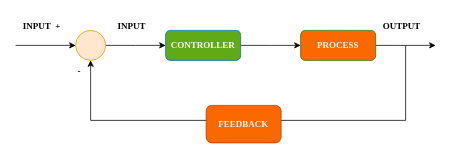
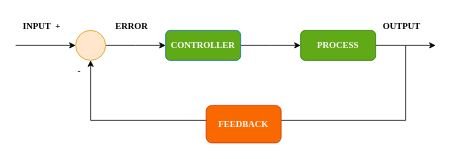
node "INPUT": label "INPUT" -> "ERROR"
node "PROCESS": fillcolor #fa6800 -> #60a917
